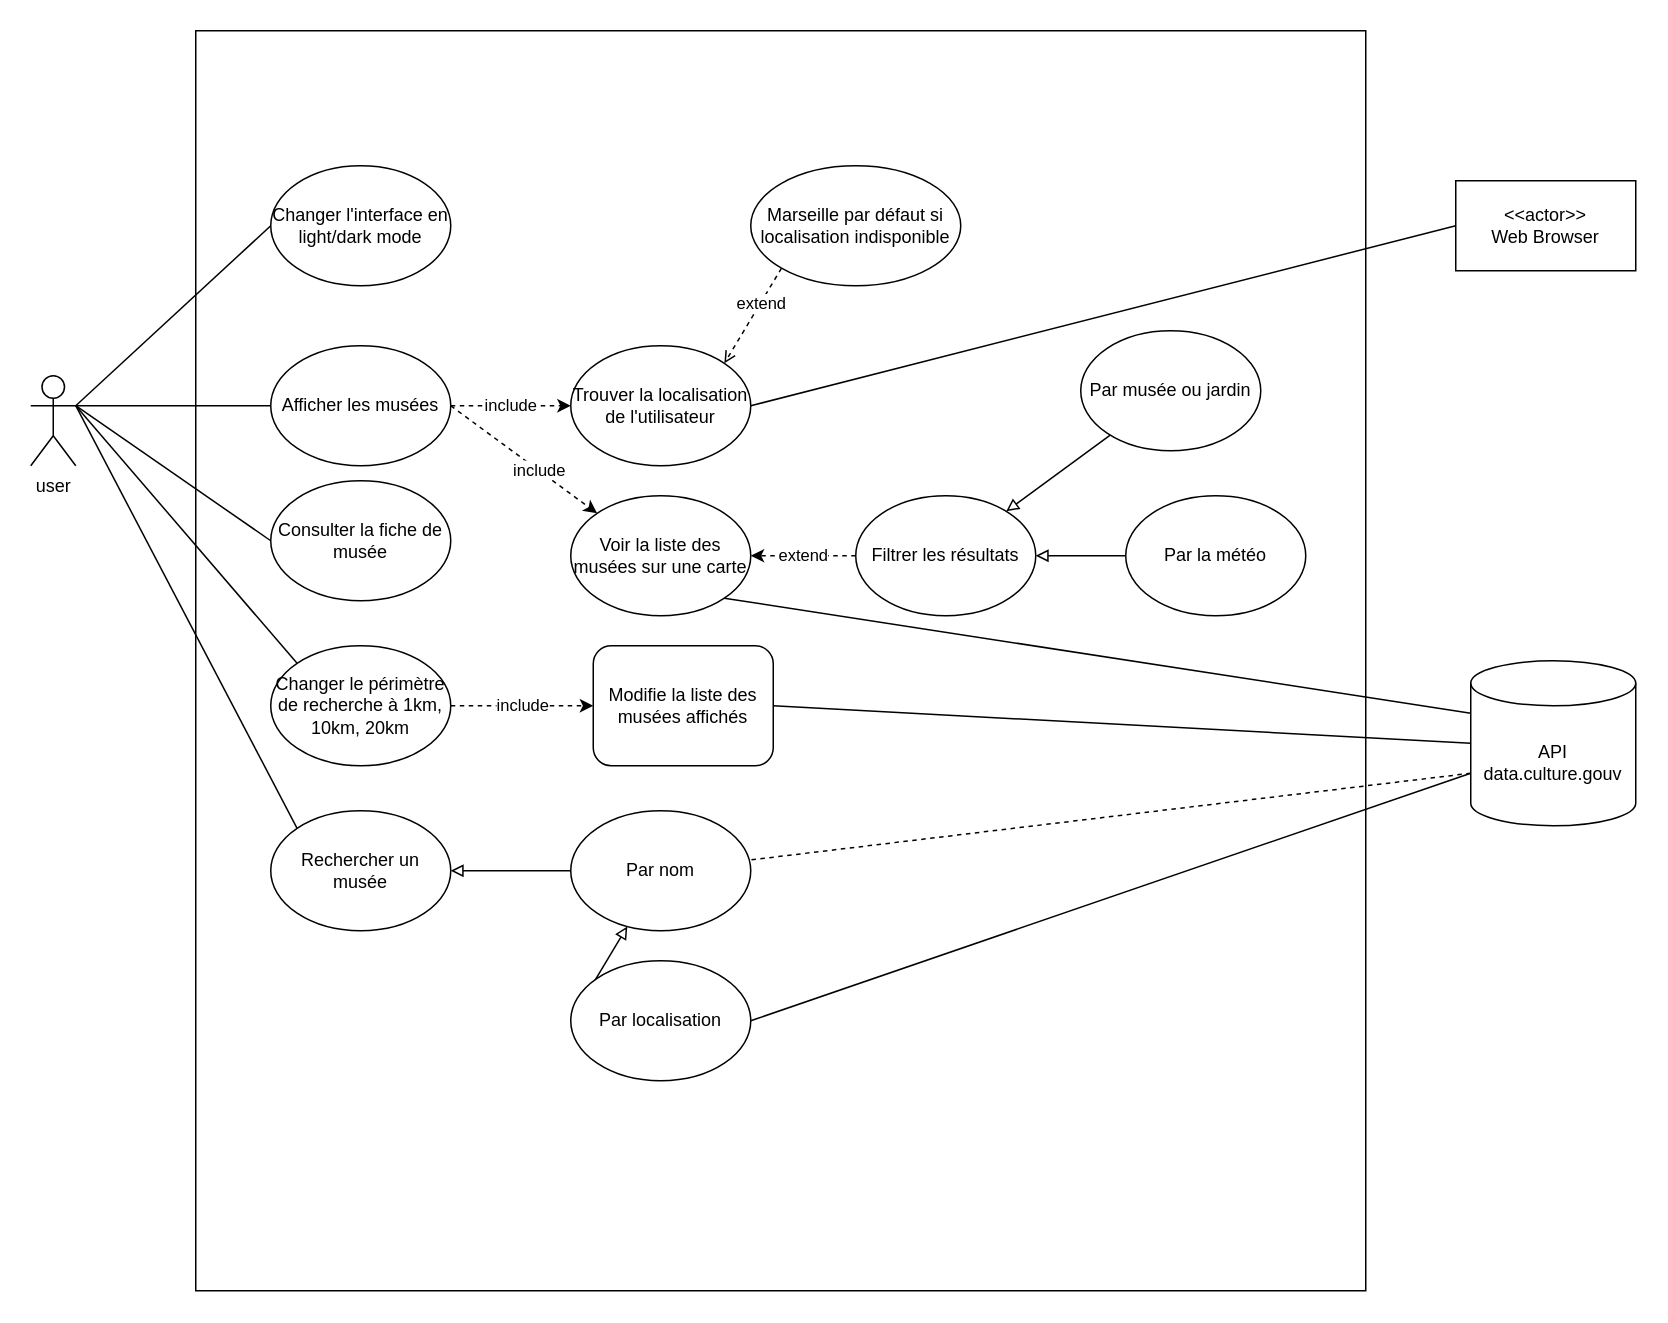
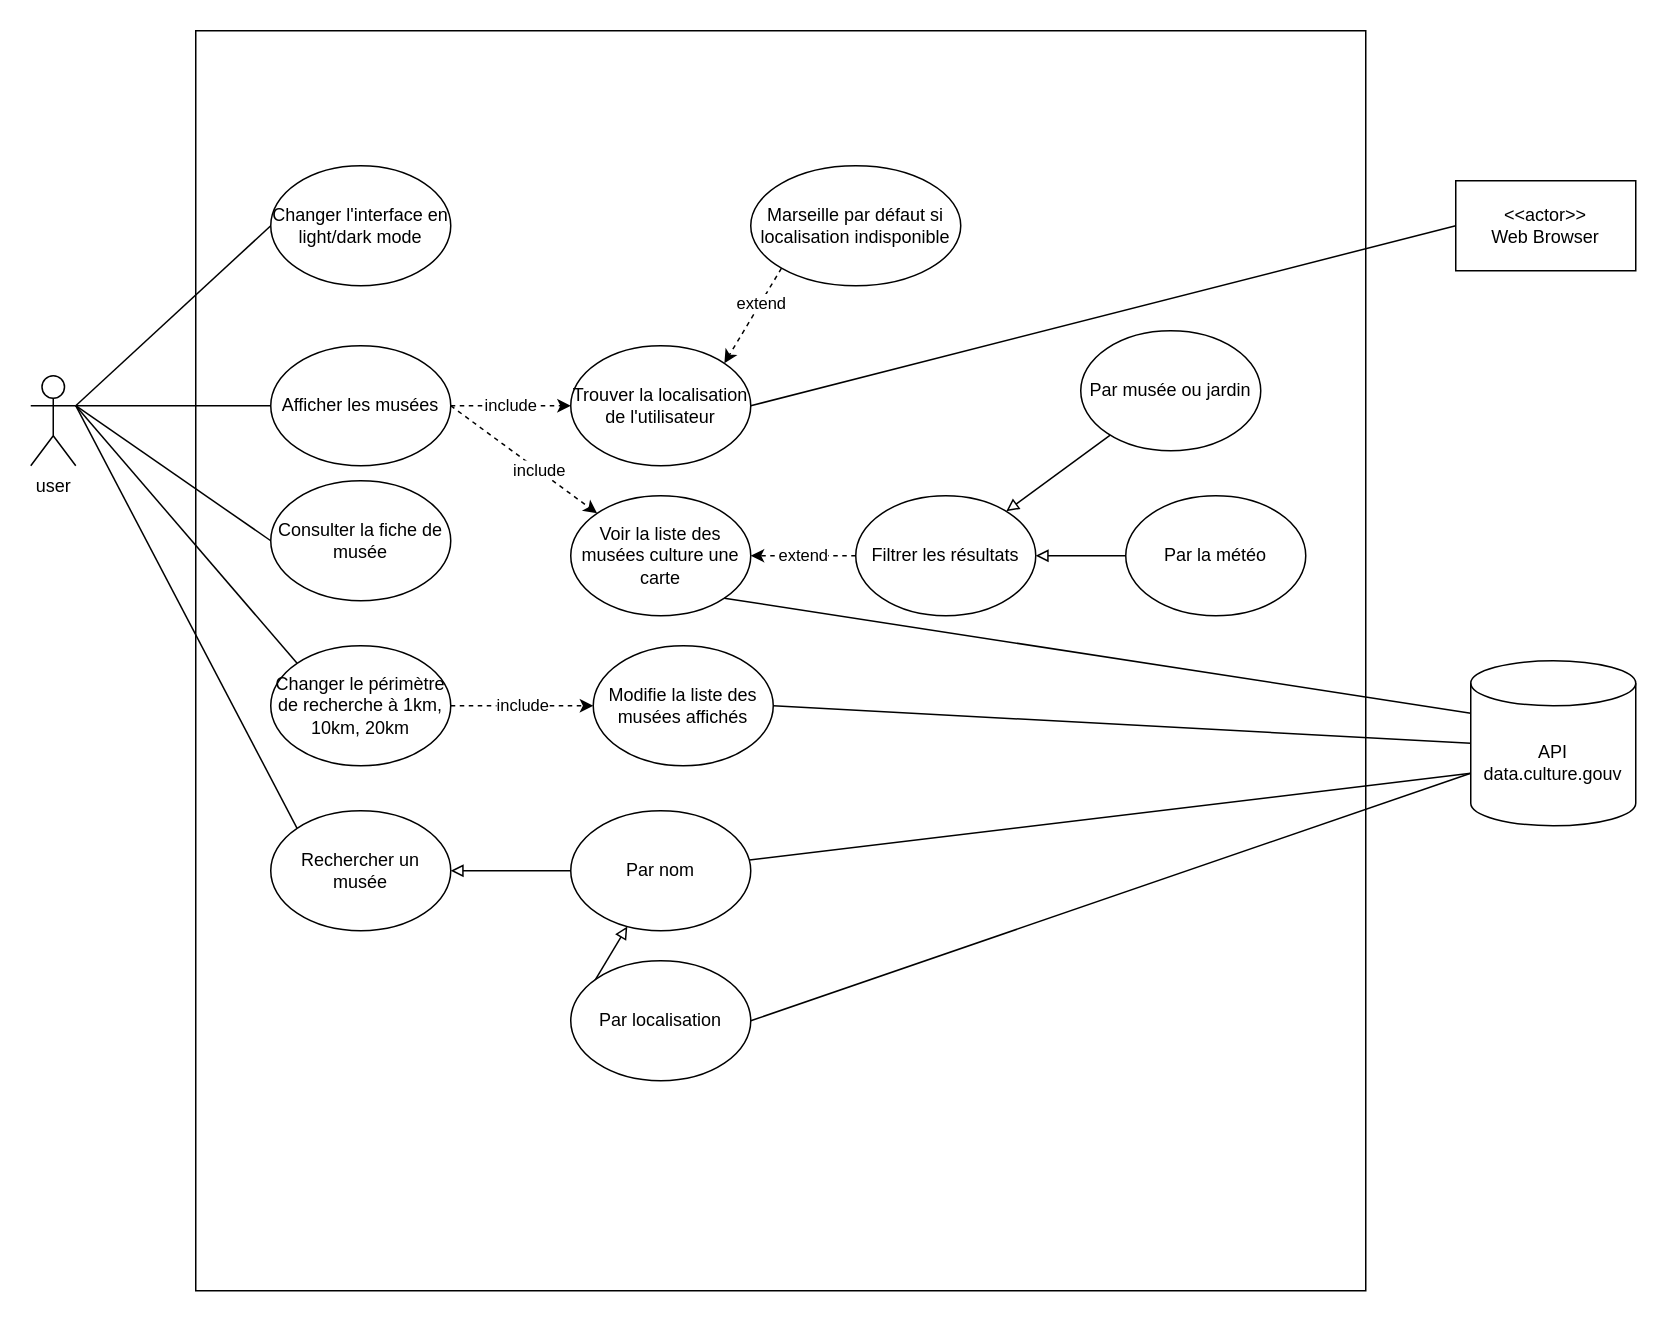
edge "Marseille par défaut si localisation indisponible" -> "Trouver la localisation de l'utilisateur": arrowhead open -> classic
node "Voir la liste des musées sur une carte": label "Voir la liste des musées sur une carte" -> "Voir la liste des musées culture une carte"
node "Modifie la liste des musées affichés": shape rounded rectangle -> ellipse
edge "API data.culture.gouv" -- "Par nom": style dashed -> solid
